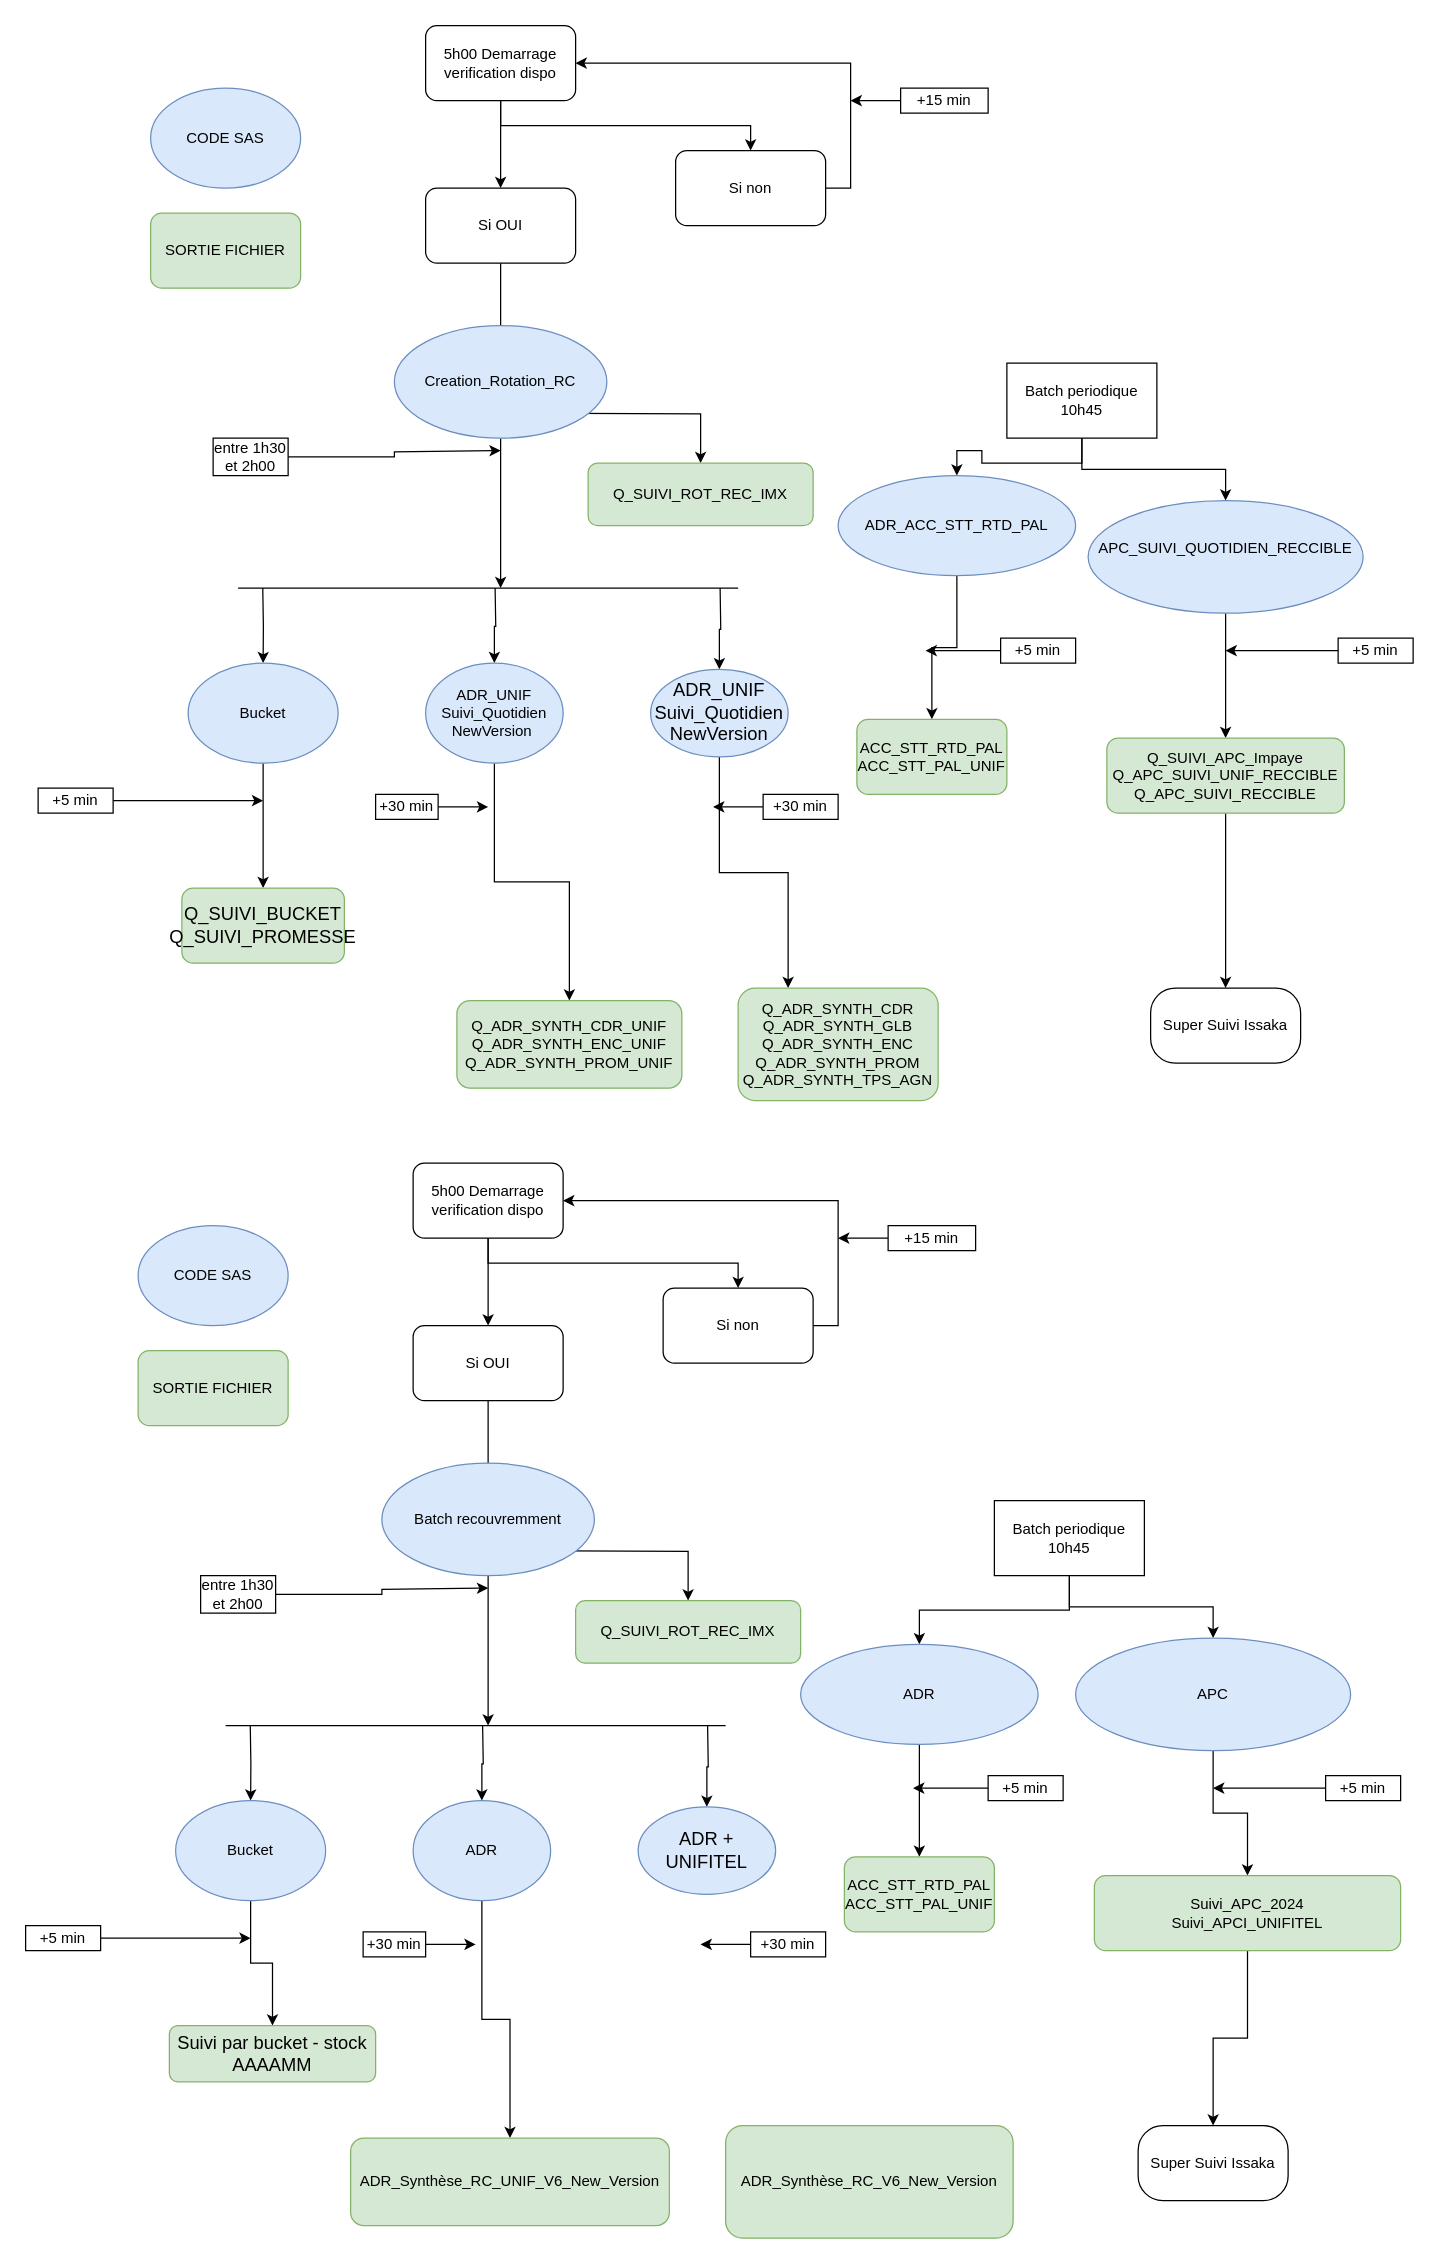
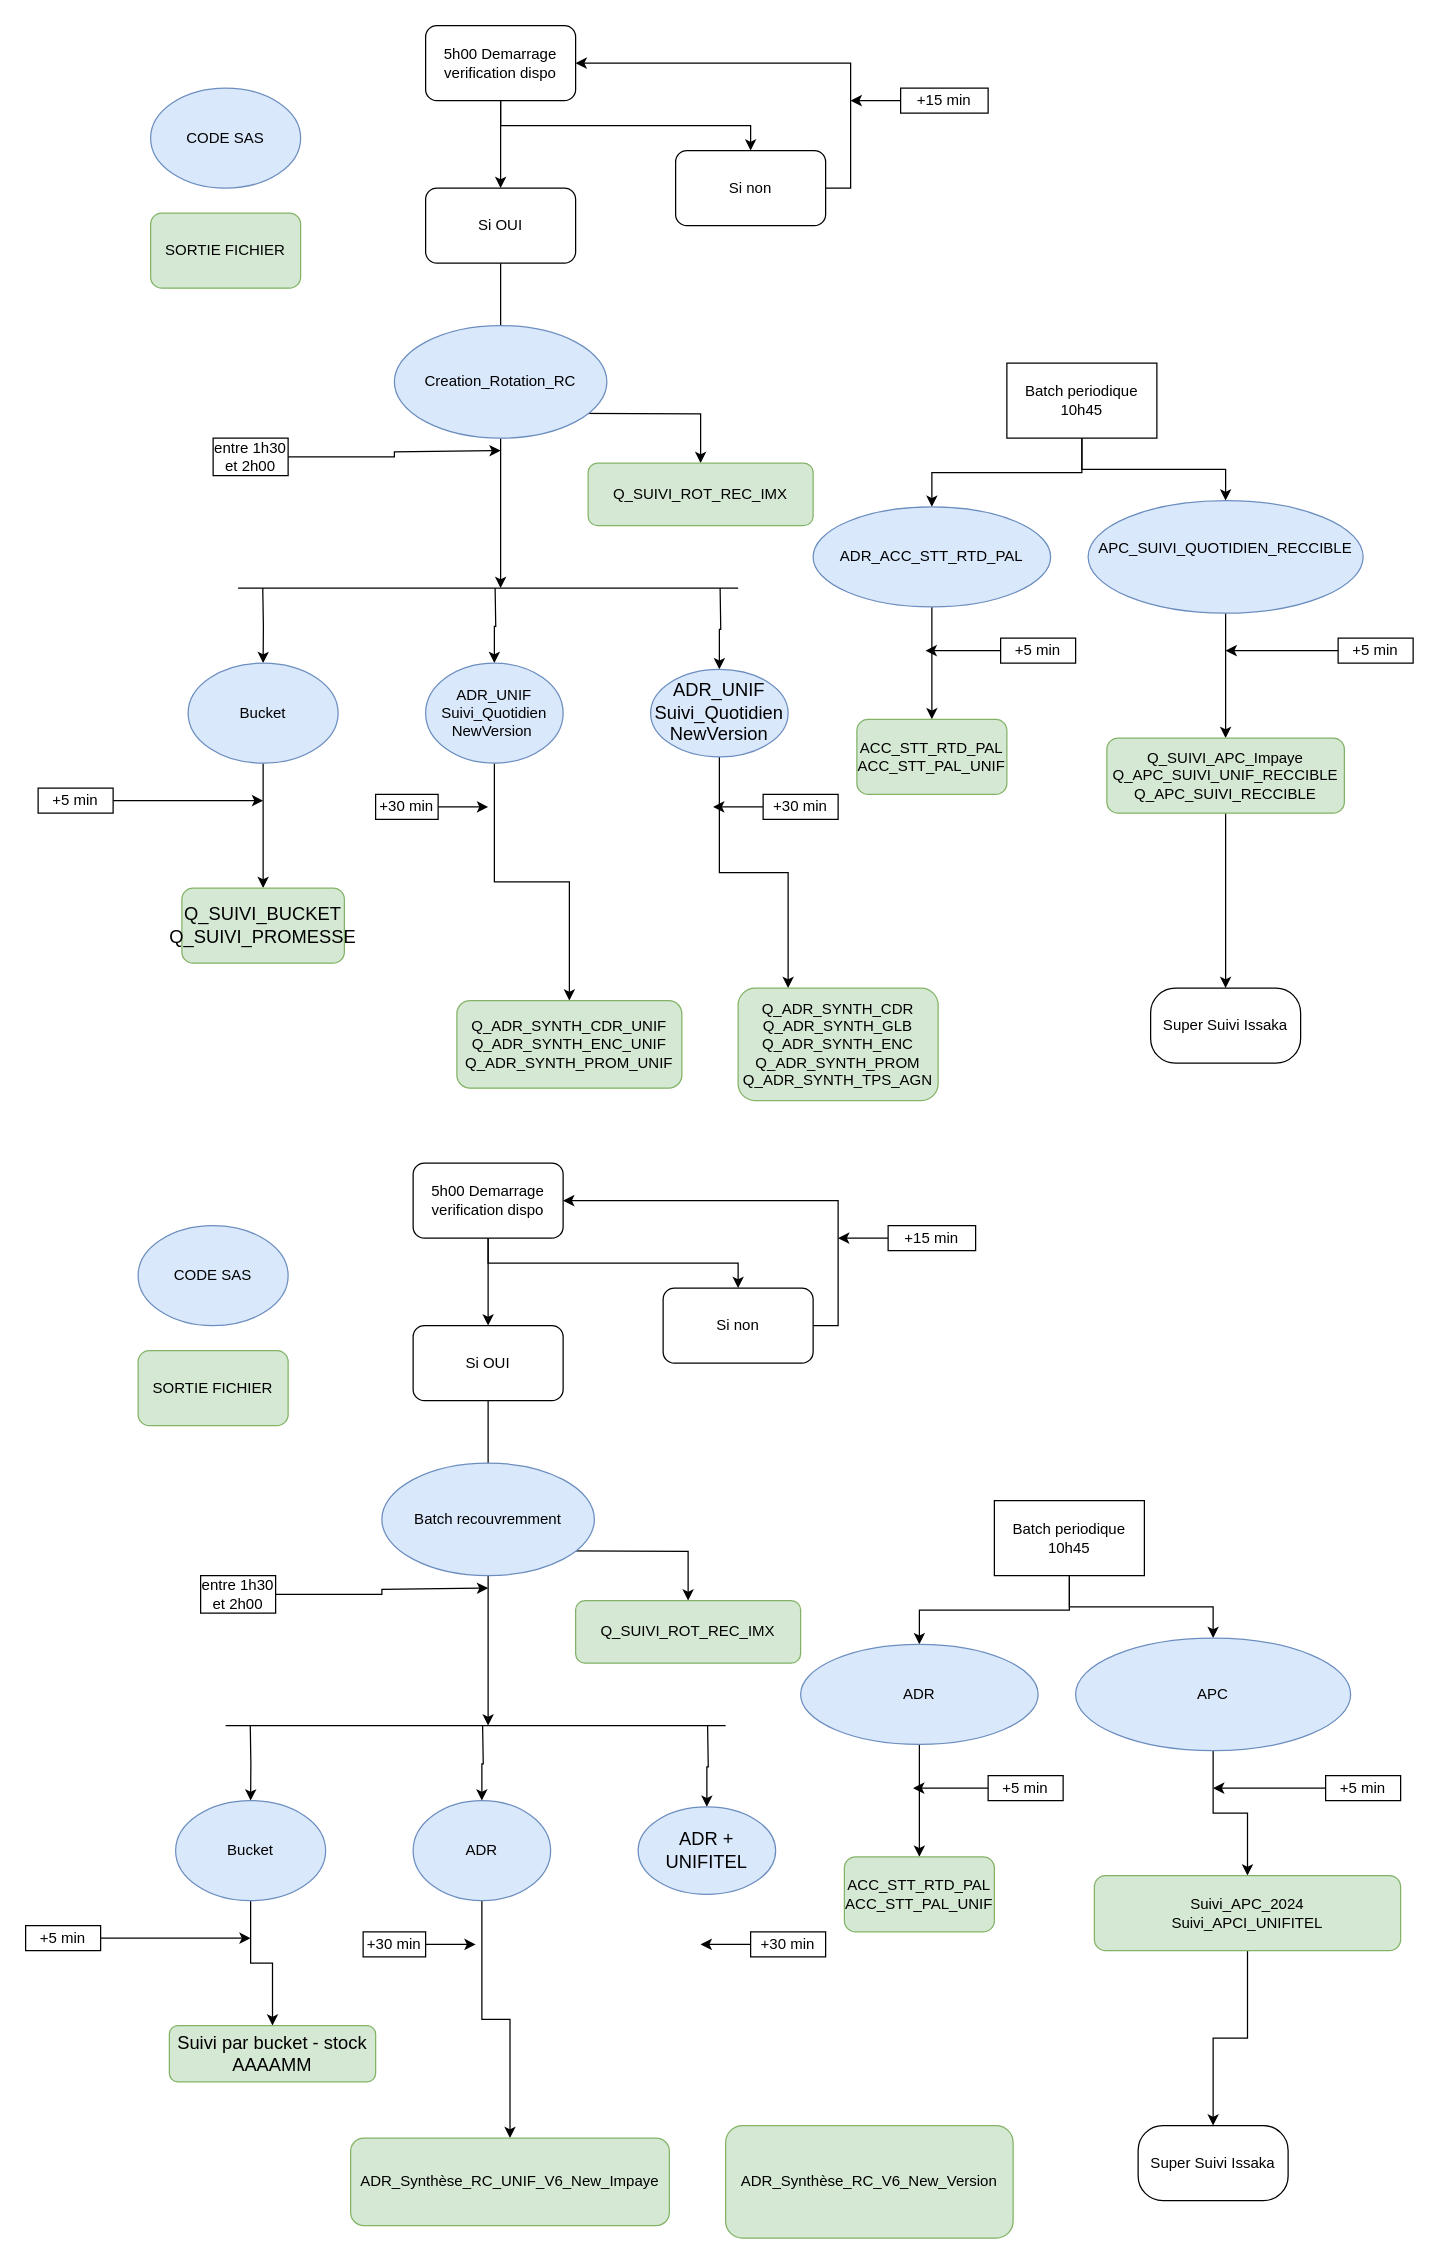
node "ADR_ACC_STT_RTD_PAL": moved (957, 526) -> (932, 557)
node "ADR_Synthèse_RC_UNIF_V6_New_Version": label "ADR_Synthèse_RC_UNIF_V6_New_Version" -> "ADR_Synthèse_RC_UNIF_V6_New_Impaye"
